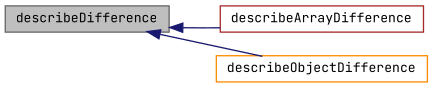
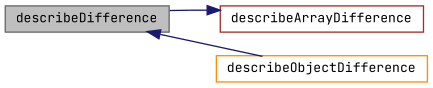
edge "describeArrayDifference" -> "describeDifference": reversed
